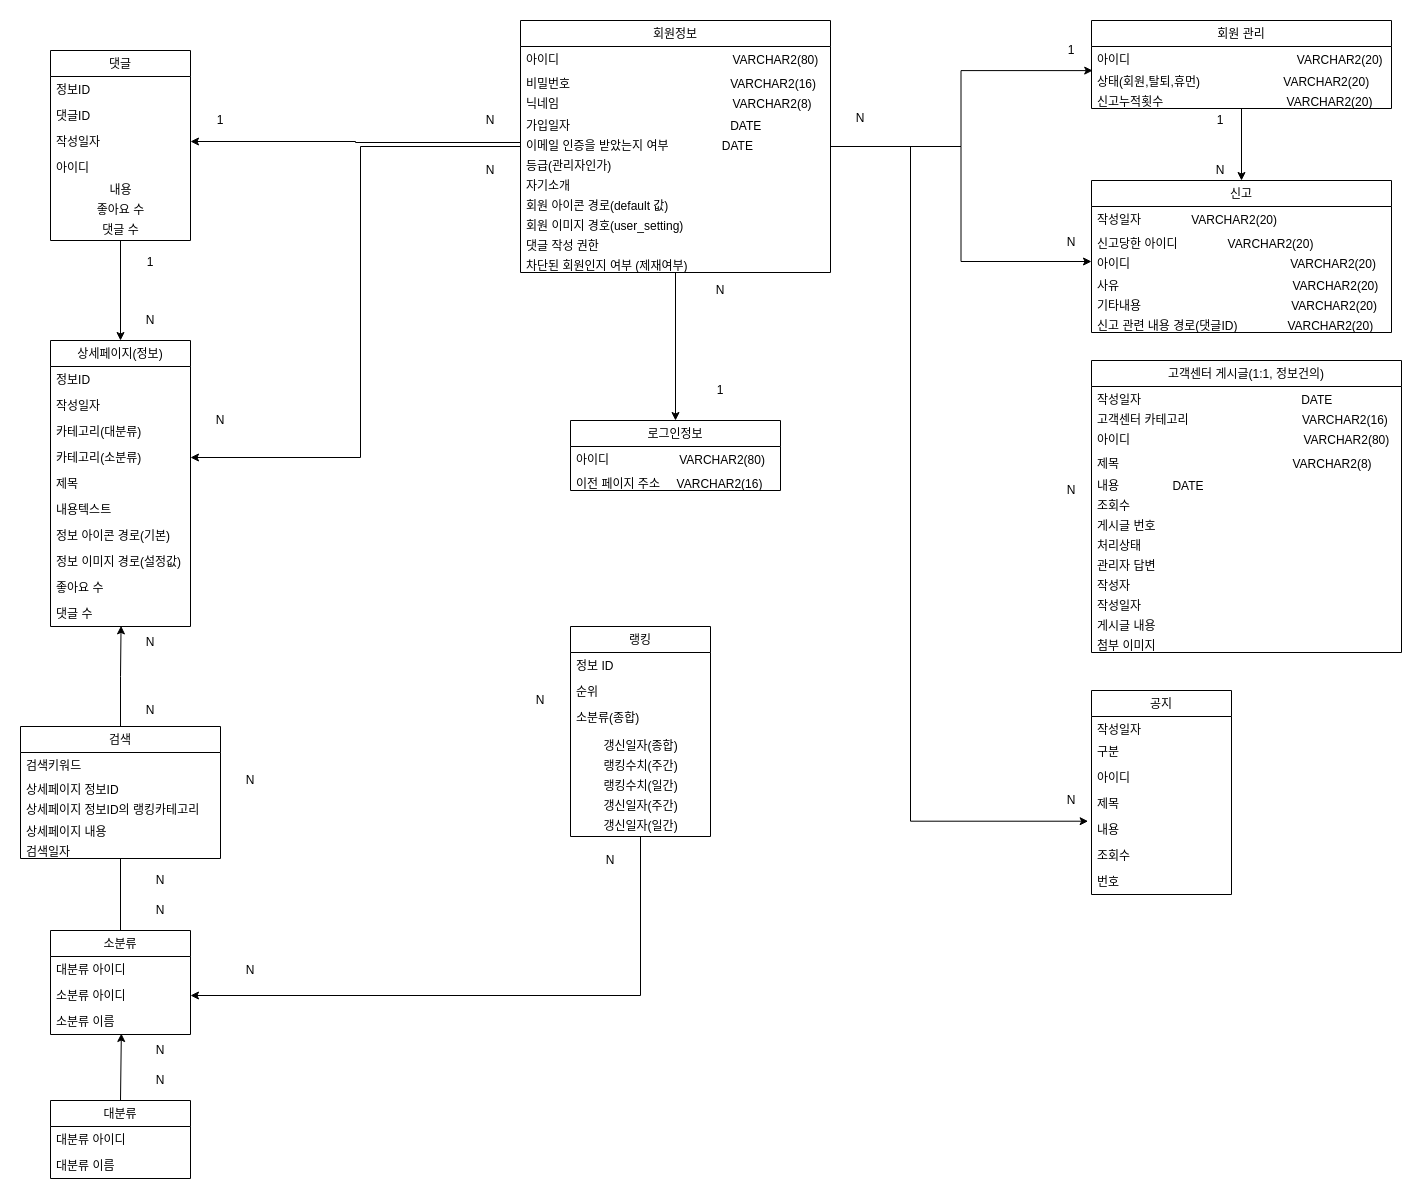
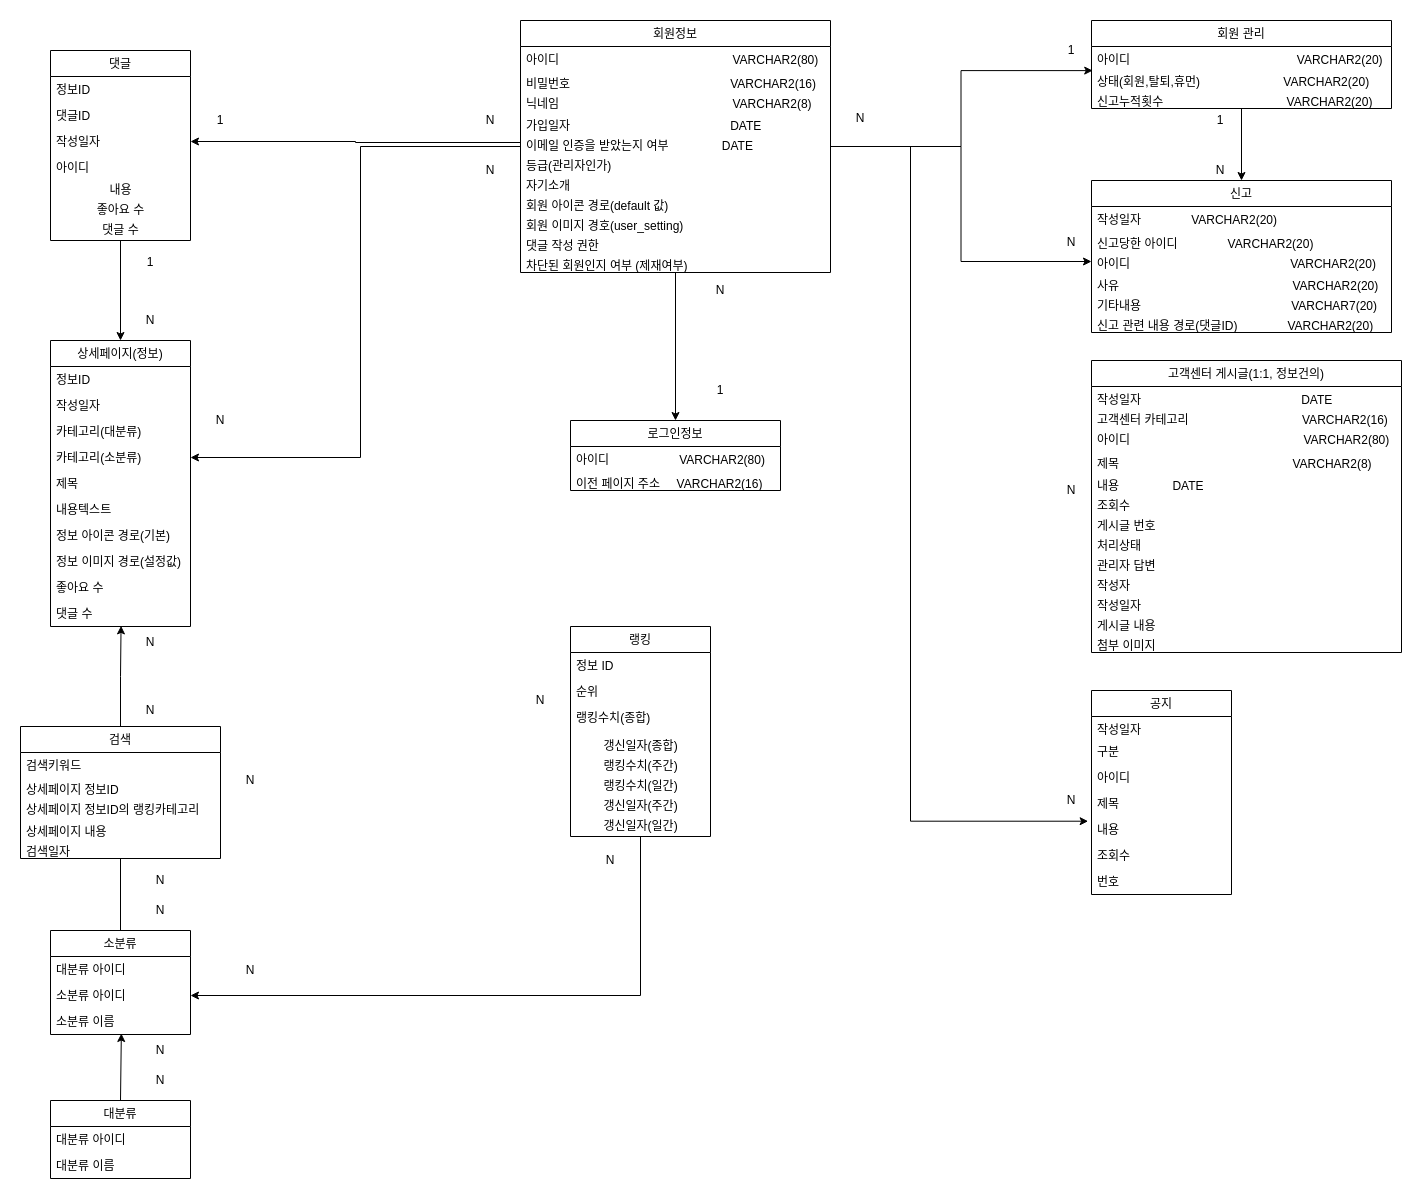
node "기타내용 VARCHAR2(20)": label "기타내용 VARCHAR2(20)" -> "기타내용 VARCHAR7(20)"
node "소분류(종합)": label "소분류(종합)" -> "랭킹수치(종합)"
